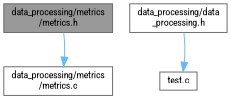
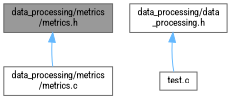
edge "data_processing/metrics /metrics.h" -> "data_processing/metrics /metrics.c": reversed
edge "data_processing/data _processing.h" -> "test.c": reversed
